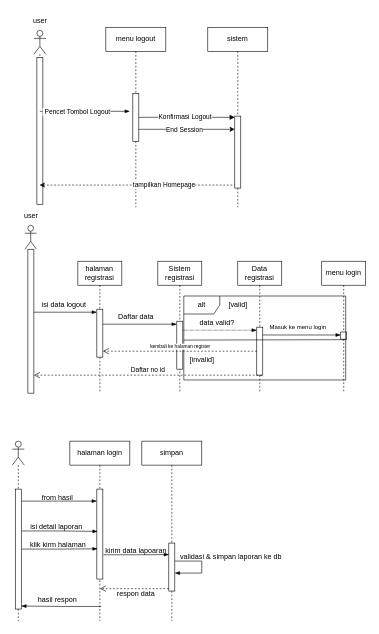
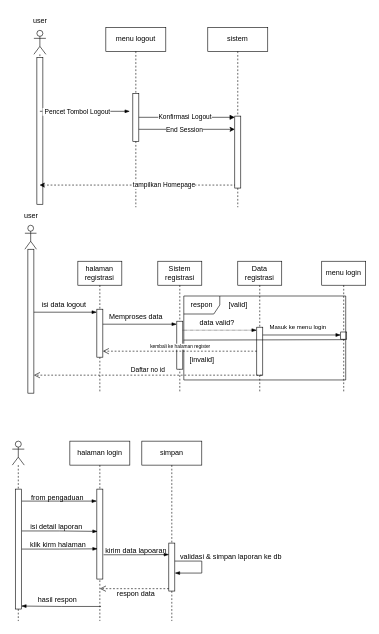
node "alt": label "alt" -> "respon"
node "Daftar data": label "Daftar data" -> "Memproses data"
node "from hasil": label "from hasil" -> "from pengaduan"
